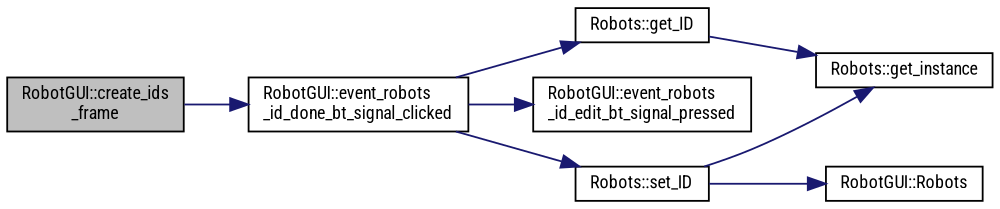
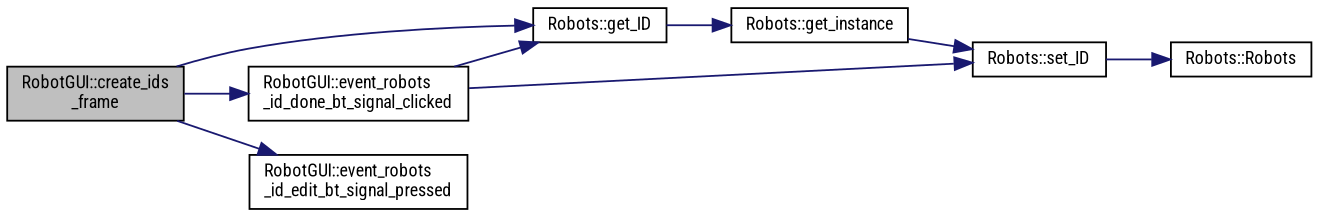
edge "RobotGUI::create_ids _frame" -> "Robots::get_ID": added
edge "RobotGUI::event_robots _id_done_bt_signal_clicked" -> "RobotGUI::event_robots _id_edit_bt_signal_pressed": now "RobotGUI::create_ids _frame" -> "RobotGUI::event_robots _id_edit_bt_signal_pressed"
edge "Robots::set_ID" -> "Robots::get_instance": reversed
node "RobotGUI::Robots": label "RobotGUI::Robots" -> "Robots::Robots"
